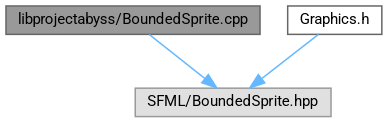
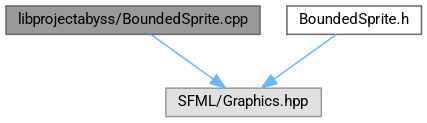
node "Graphics.h": label "Graphics.h" -> "BoundedSprite.h"
node "SFML/BoundedSprite.hpp": label "SFML/BoundedSprite.hpp" -> "SFML/Graphics.hpp"
